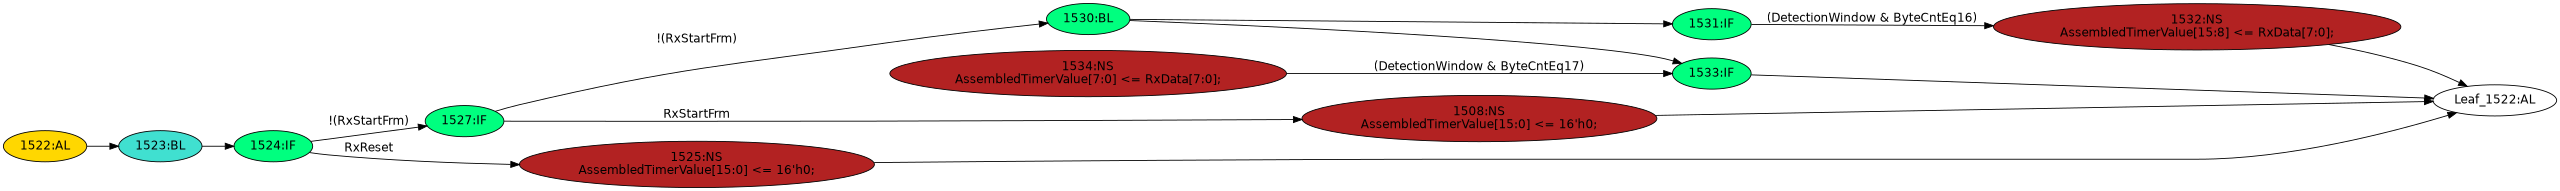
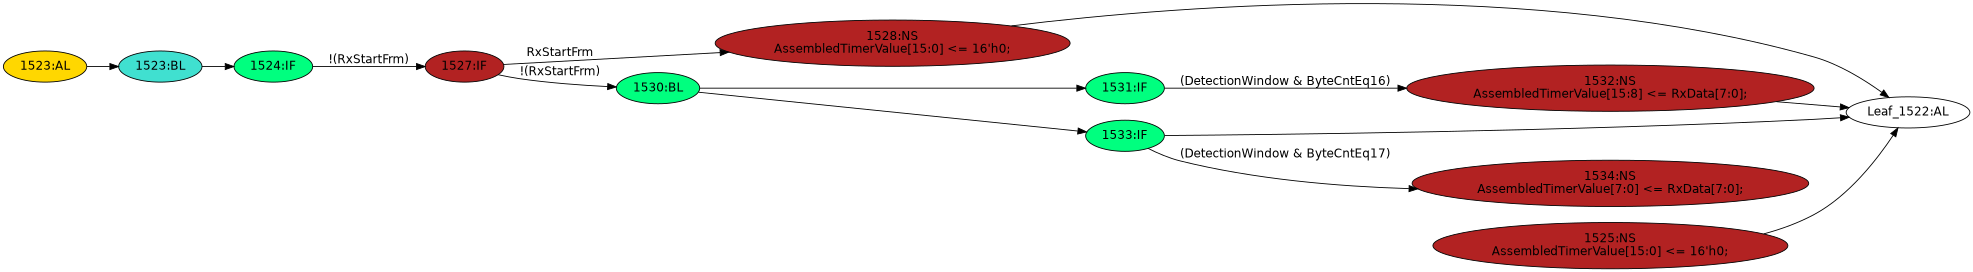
edge "1534:NS AssembledTimerValue[7:0] <= RxData[7:0];" -> "1533:IF": reversed
node "1508:NS AssembledTimerValue[15:0] <= 16'h0;": label "1508:NS AssembledTimerValue[15:0] <= 16'h0;" -> "1528:NS AssembledTimerValue[15:0] <= 16'h0;"
node "1527:IF": fillcolor springgreen -> firebrick
node "1522:AL": label "1522:AL" -> "1523:AL"
edge "1524:IF" -> "1525:NS AssembledTimerValue[15:0] <= 16'h0;": removed, label "RxReset"
